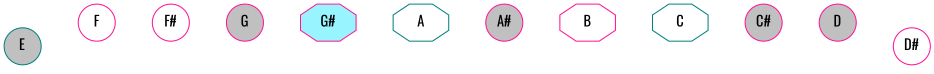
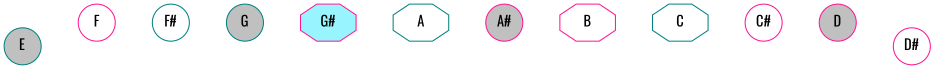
node "F#": color deeppink -> teal
node "G": color deeppink -> teal
node "C#": fillcolor gray -> white
